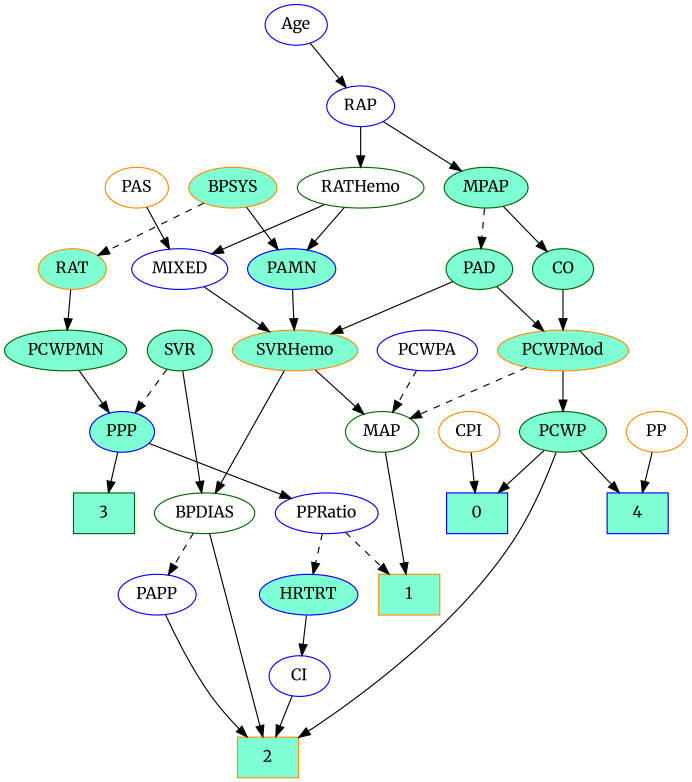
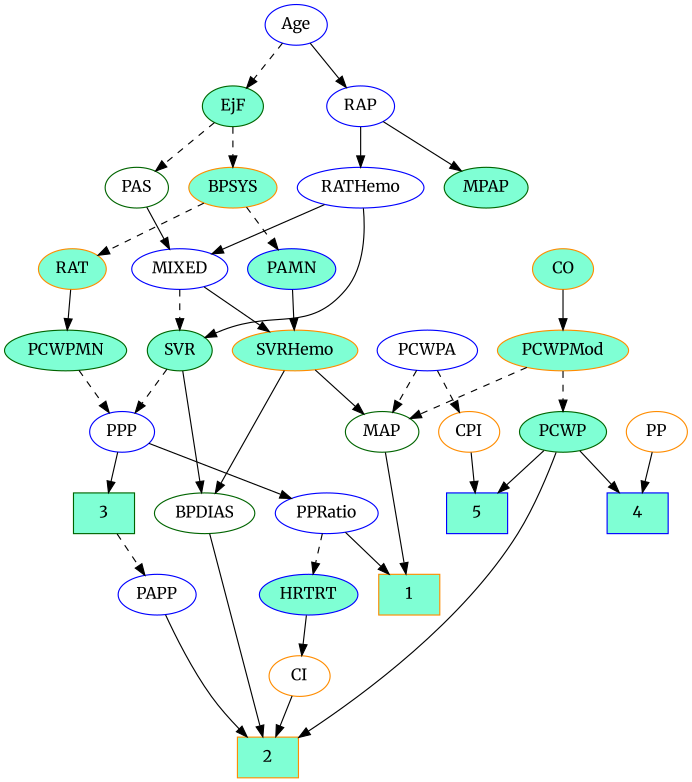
node "EjF": added
node "PAS": color darkorange -> darkgreen
node "RATHemo": color darkgreen -> blue
edge "BPSYS" -> "PAMN": style solid -> dashed
edge "RATHemo" -> "PAMN": now "RATHemo" -> "SVR"
edge "MPAP" -> "CO": removed
node "PAD": removed
node "CO": color darkgreen -> darkorange
edge "MIXED" -> "SVR": added
edge "PCWPA" -> "CPI": added
edge "PCWPMod" -> "PCWP": style solid -> dashed
edge "PCWPMN" -> "PPP": style solid -> dashed
node "PPP": fillcolor aquamarine -> white
node "0": label "0" -> "5"
edge "BPDIAS" -> "PAPP": now "3" -> "PAPP"
edge "PPRatio" -> "1": style dashed -> solid
node "CI": color blue -> darkorange
